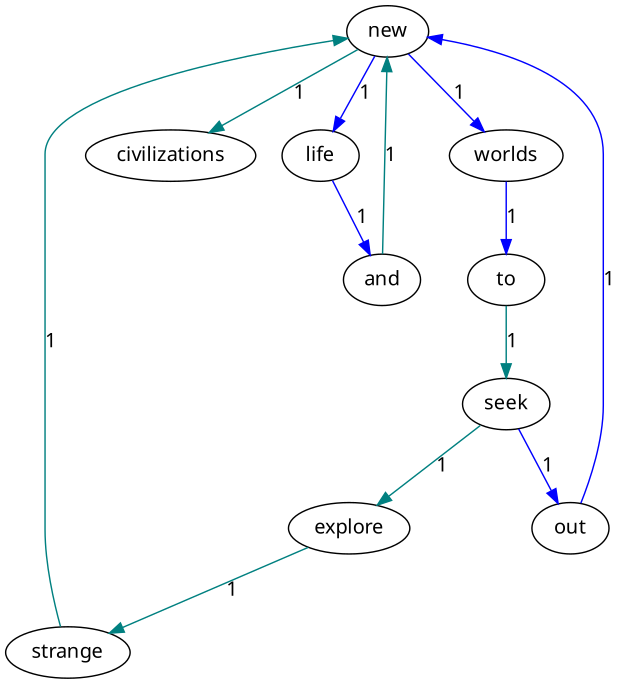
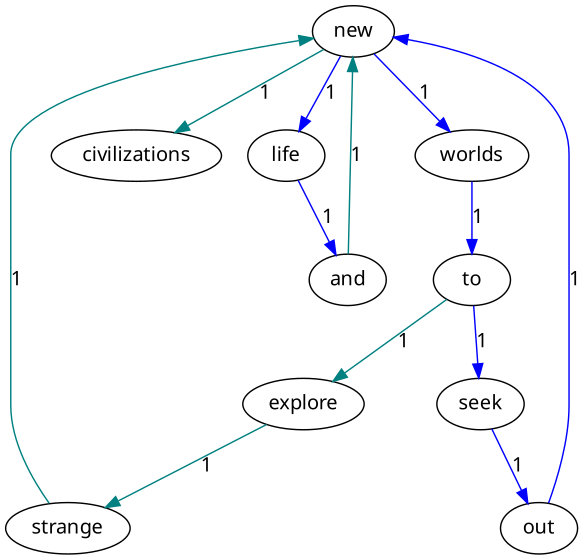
edge "to" -> "seek": color teal -> blue
edge "seek" -> "explore": now "to" -> "explore"
